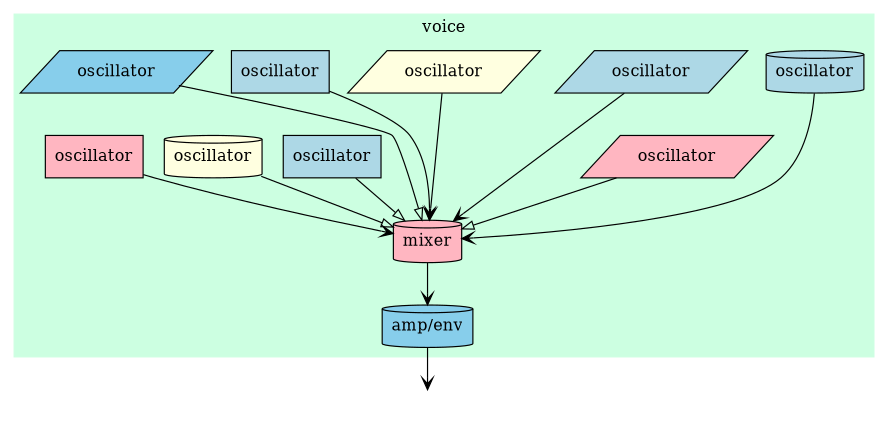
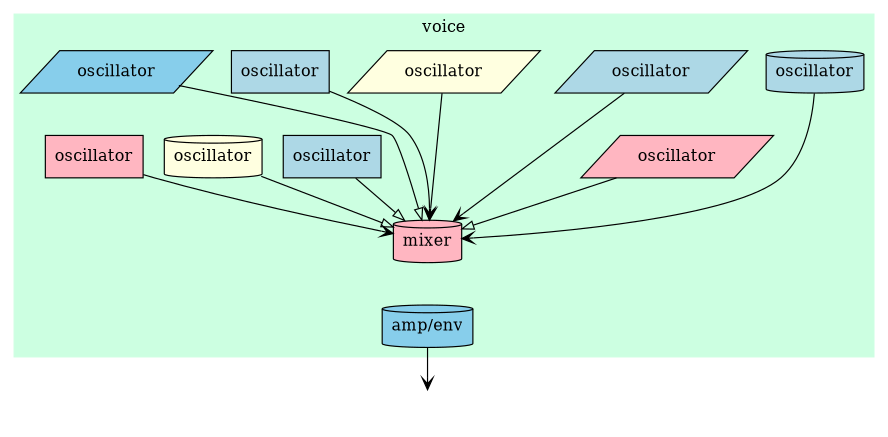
edge "mixer" -> "amp/env": removed
